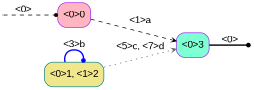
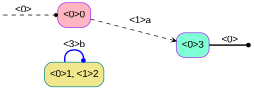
edge "<0>1, <1>2" -> "<0>3": removed, label "<5>c, <7>d"
